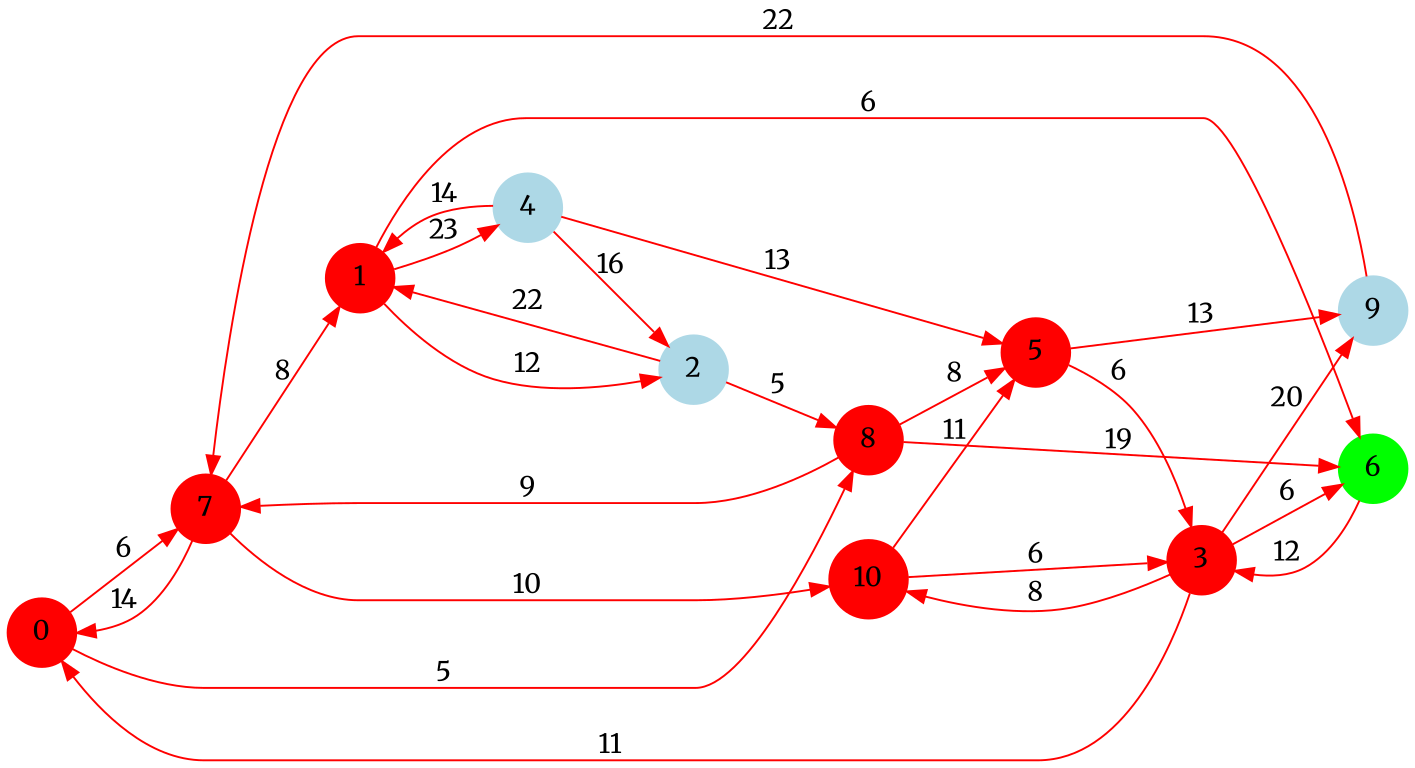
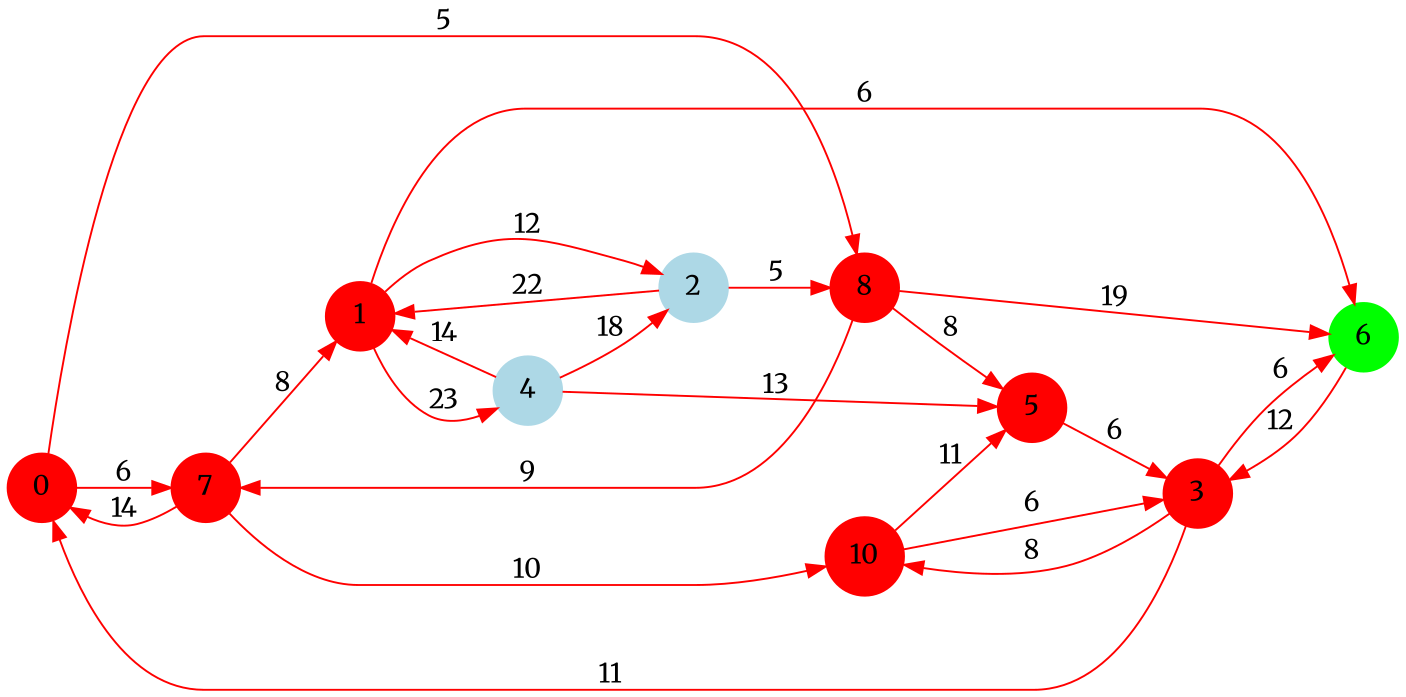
edge "4" -> "2": label "16" -> "18"
node "9": removed
